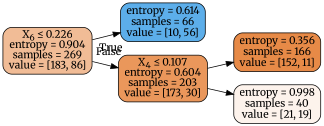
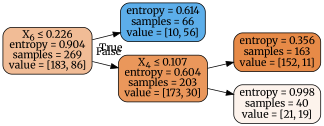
node "entropy = 0.356": text "samples = 166" -> "samples = 163"
